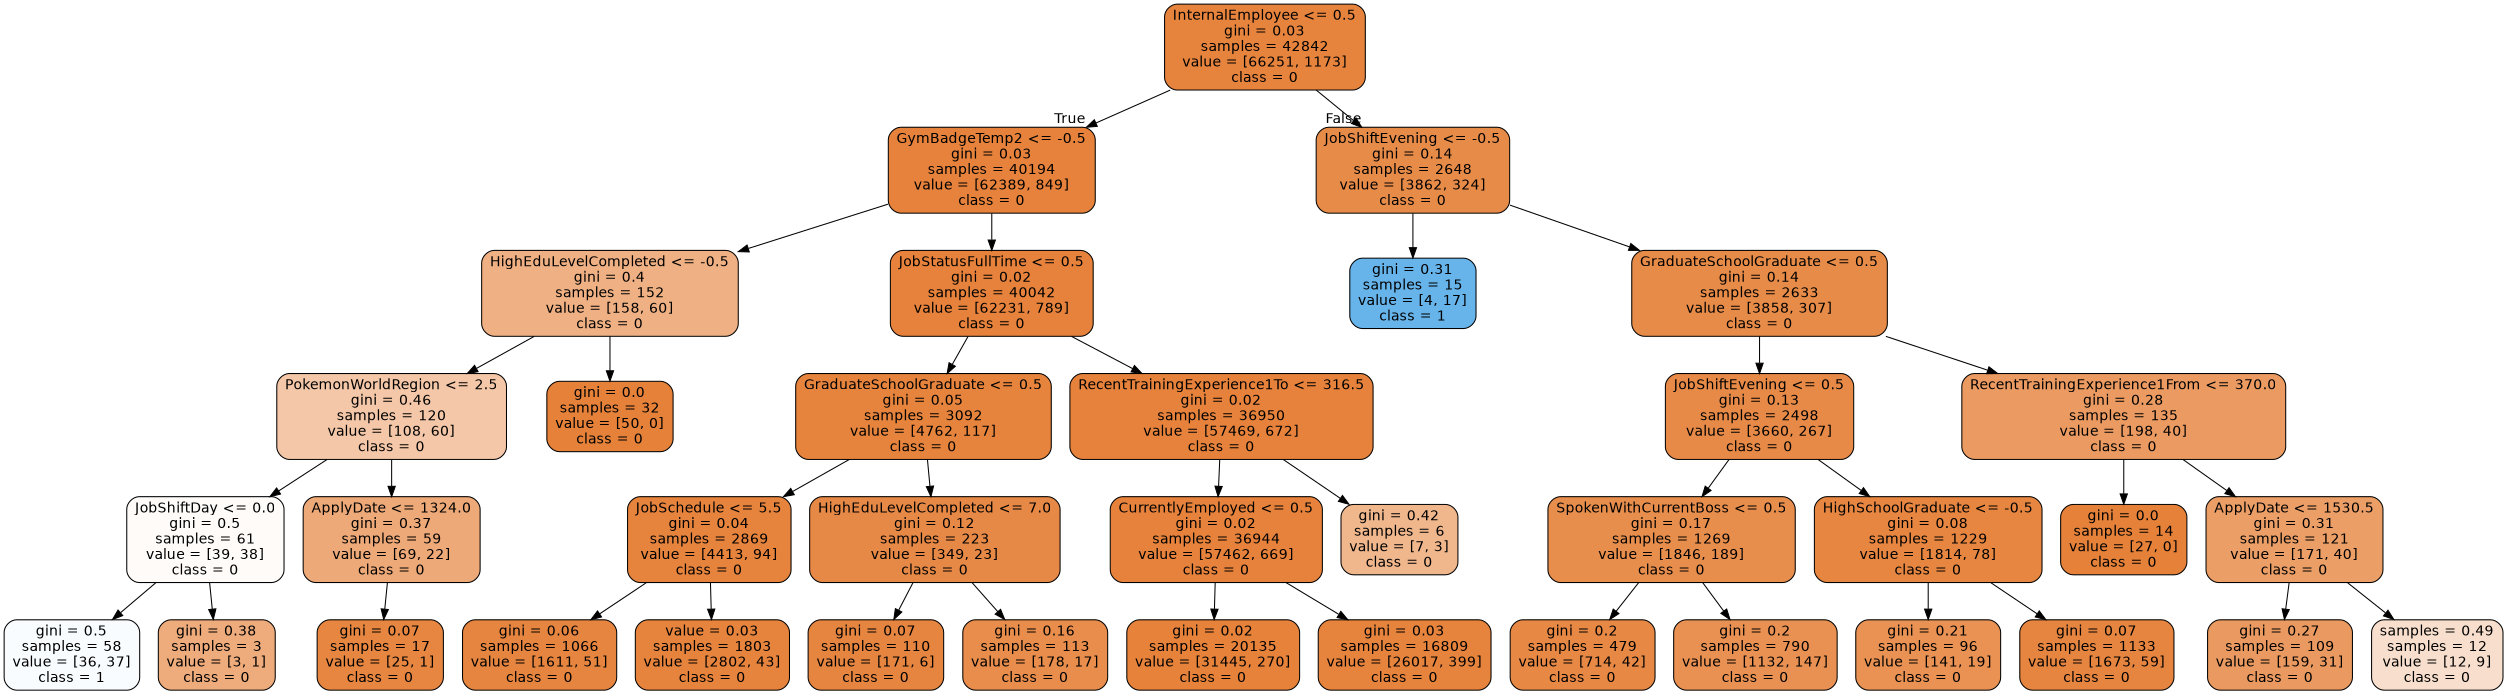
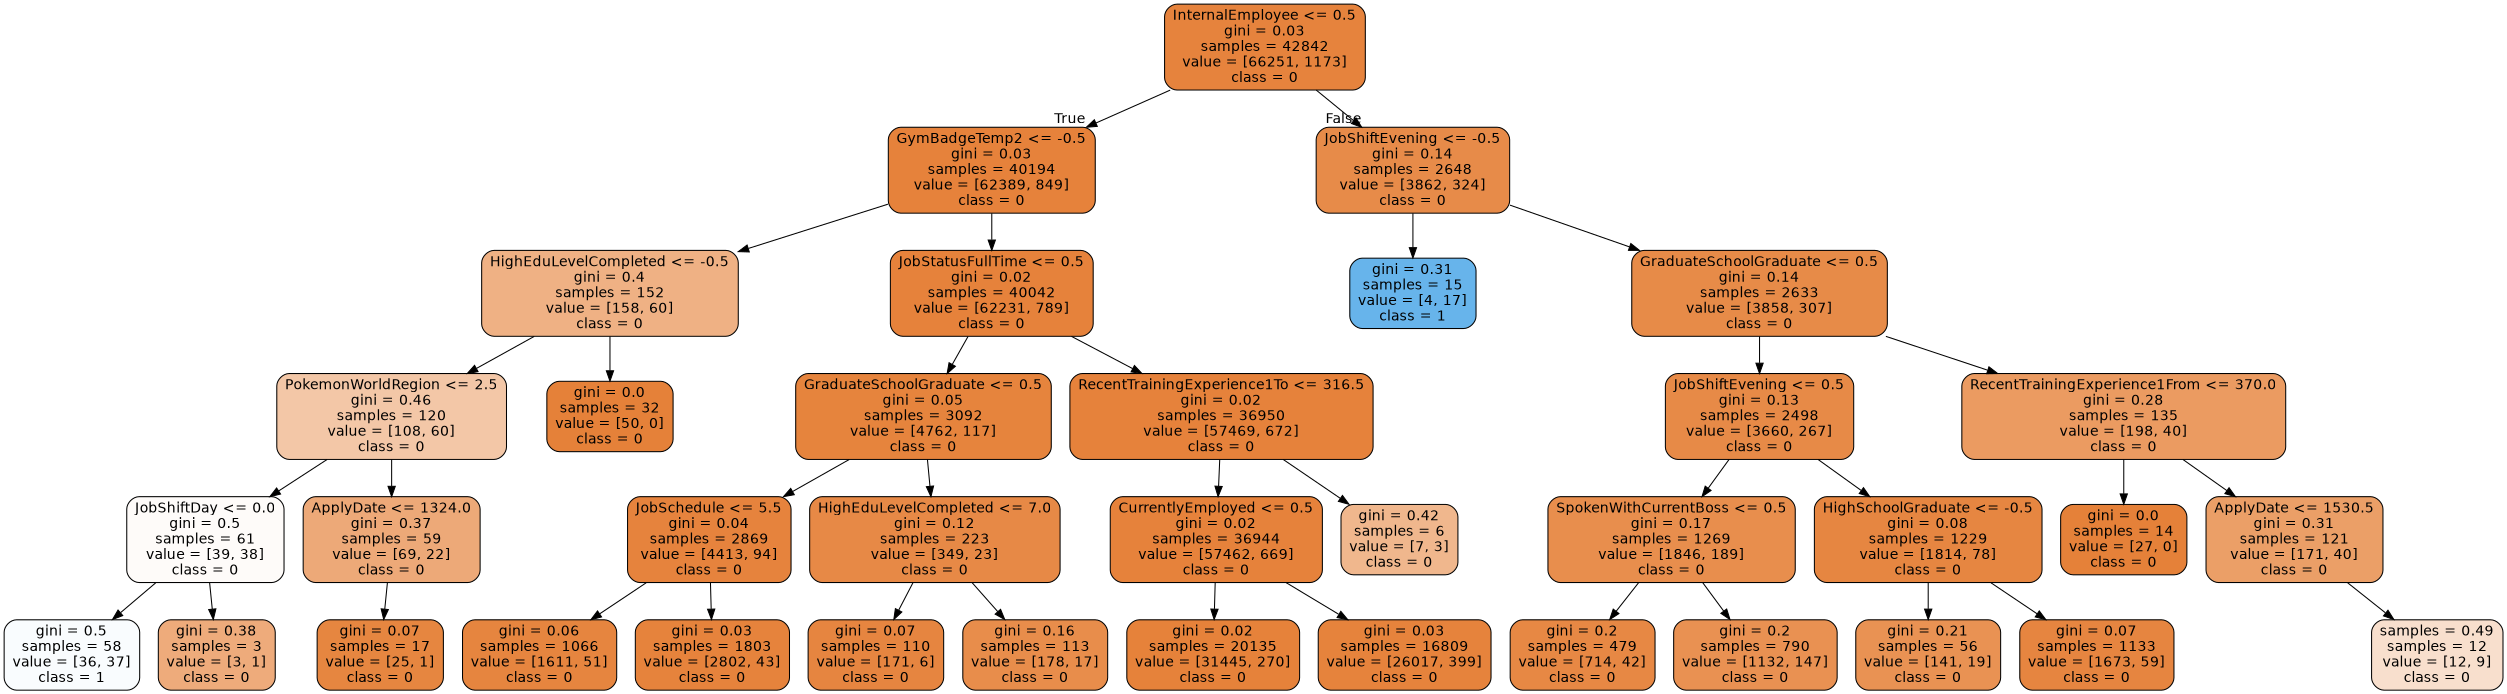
node "value = 0.03 samples = 1803 value = [2802, 43] class = 0": label "value = 0.03 samples = 1803 value = [2802, 43] class = 0" -> "gini = 0.03 samples = 1803 value = [2802, 43] class = 0"
node "gini = 0.21 samples = 96 value = [141, 19] class = 0": label "gini = 0.21 samples = 96 value = [141, 19] class = 0" -> "gini = 0.21 samples = 56 value = [141, 19] class = 0"
node "gini = 0.27 samples = 109 value = [159, 31] class = 0": removed
